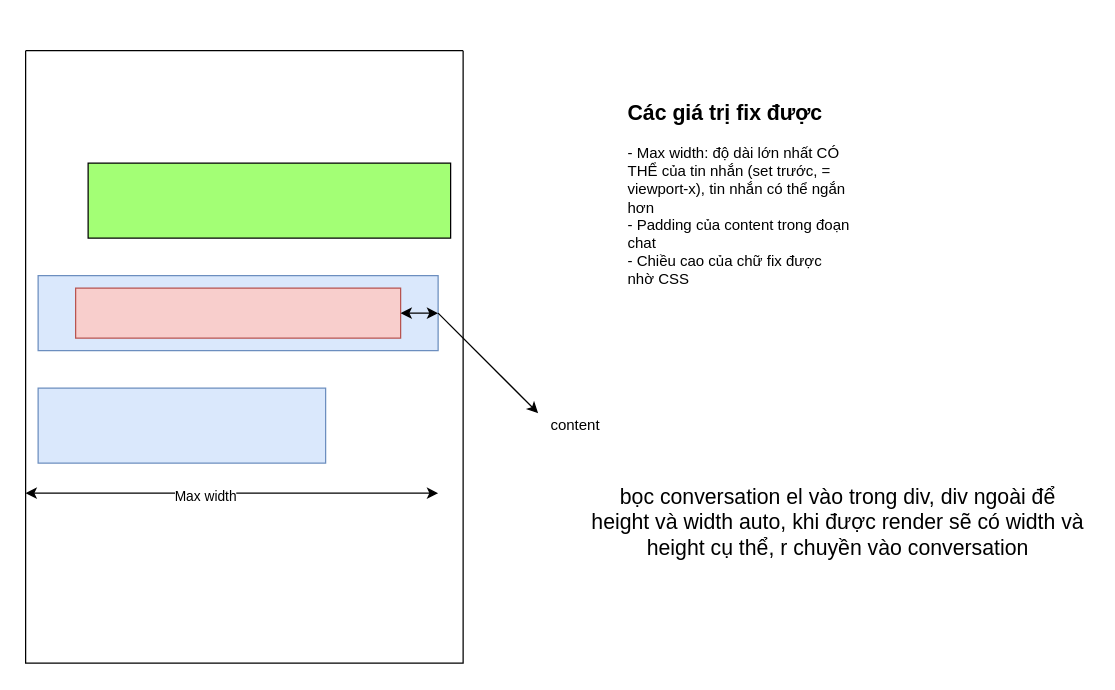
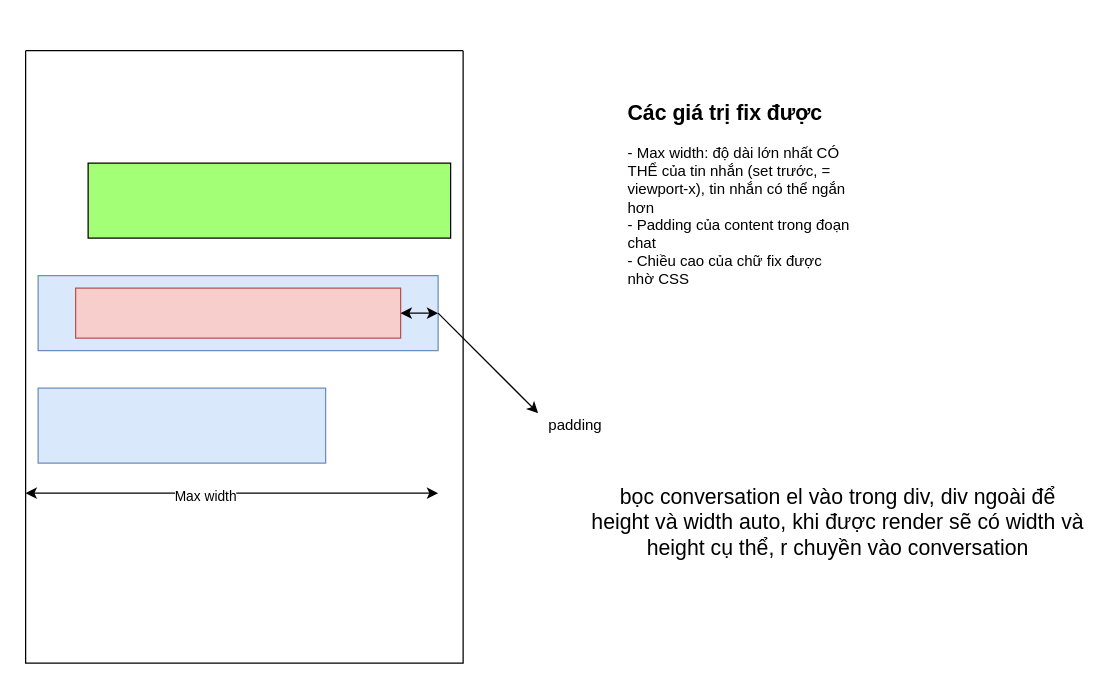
node "content": label "content" -> "padding"
